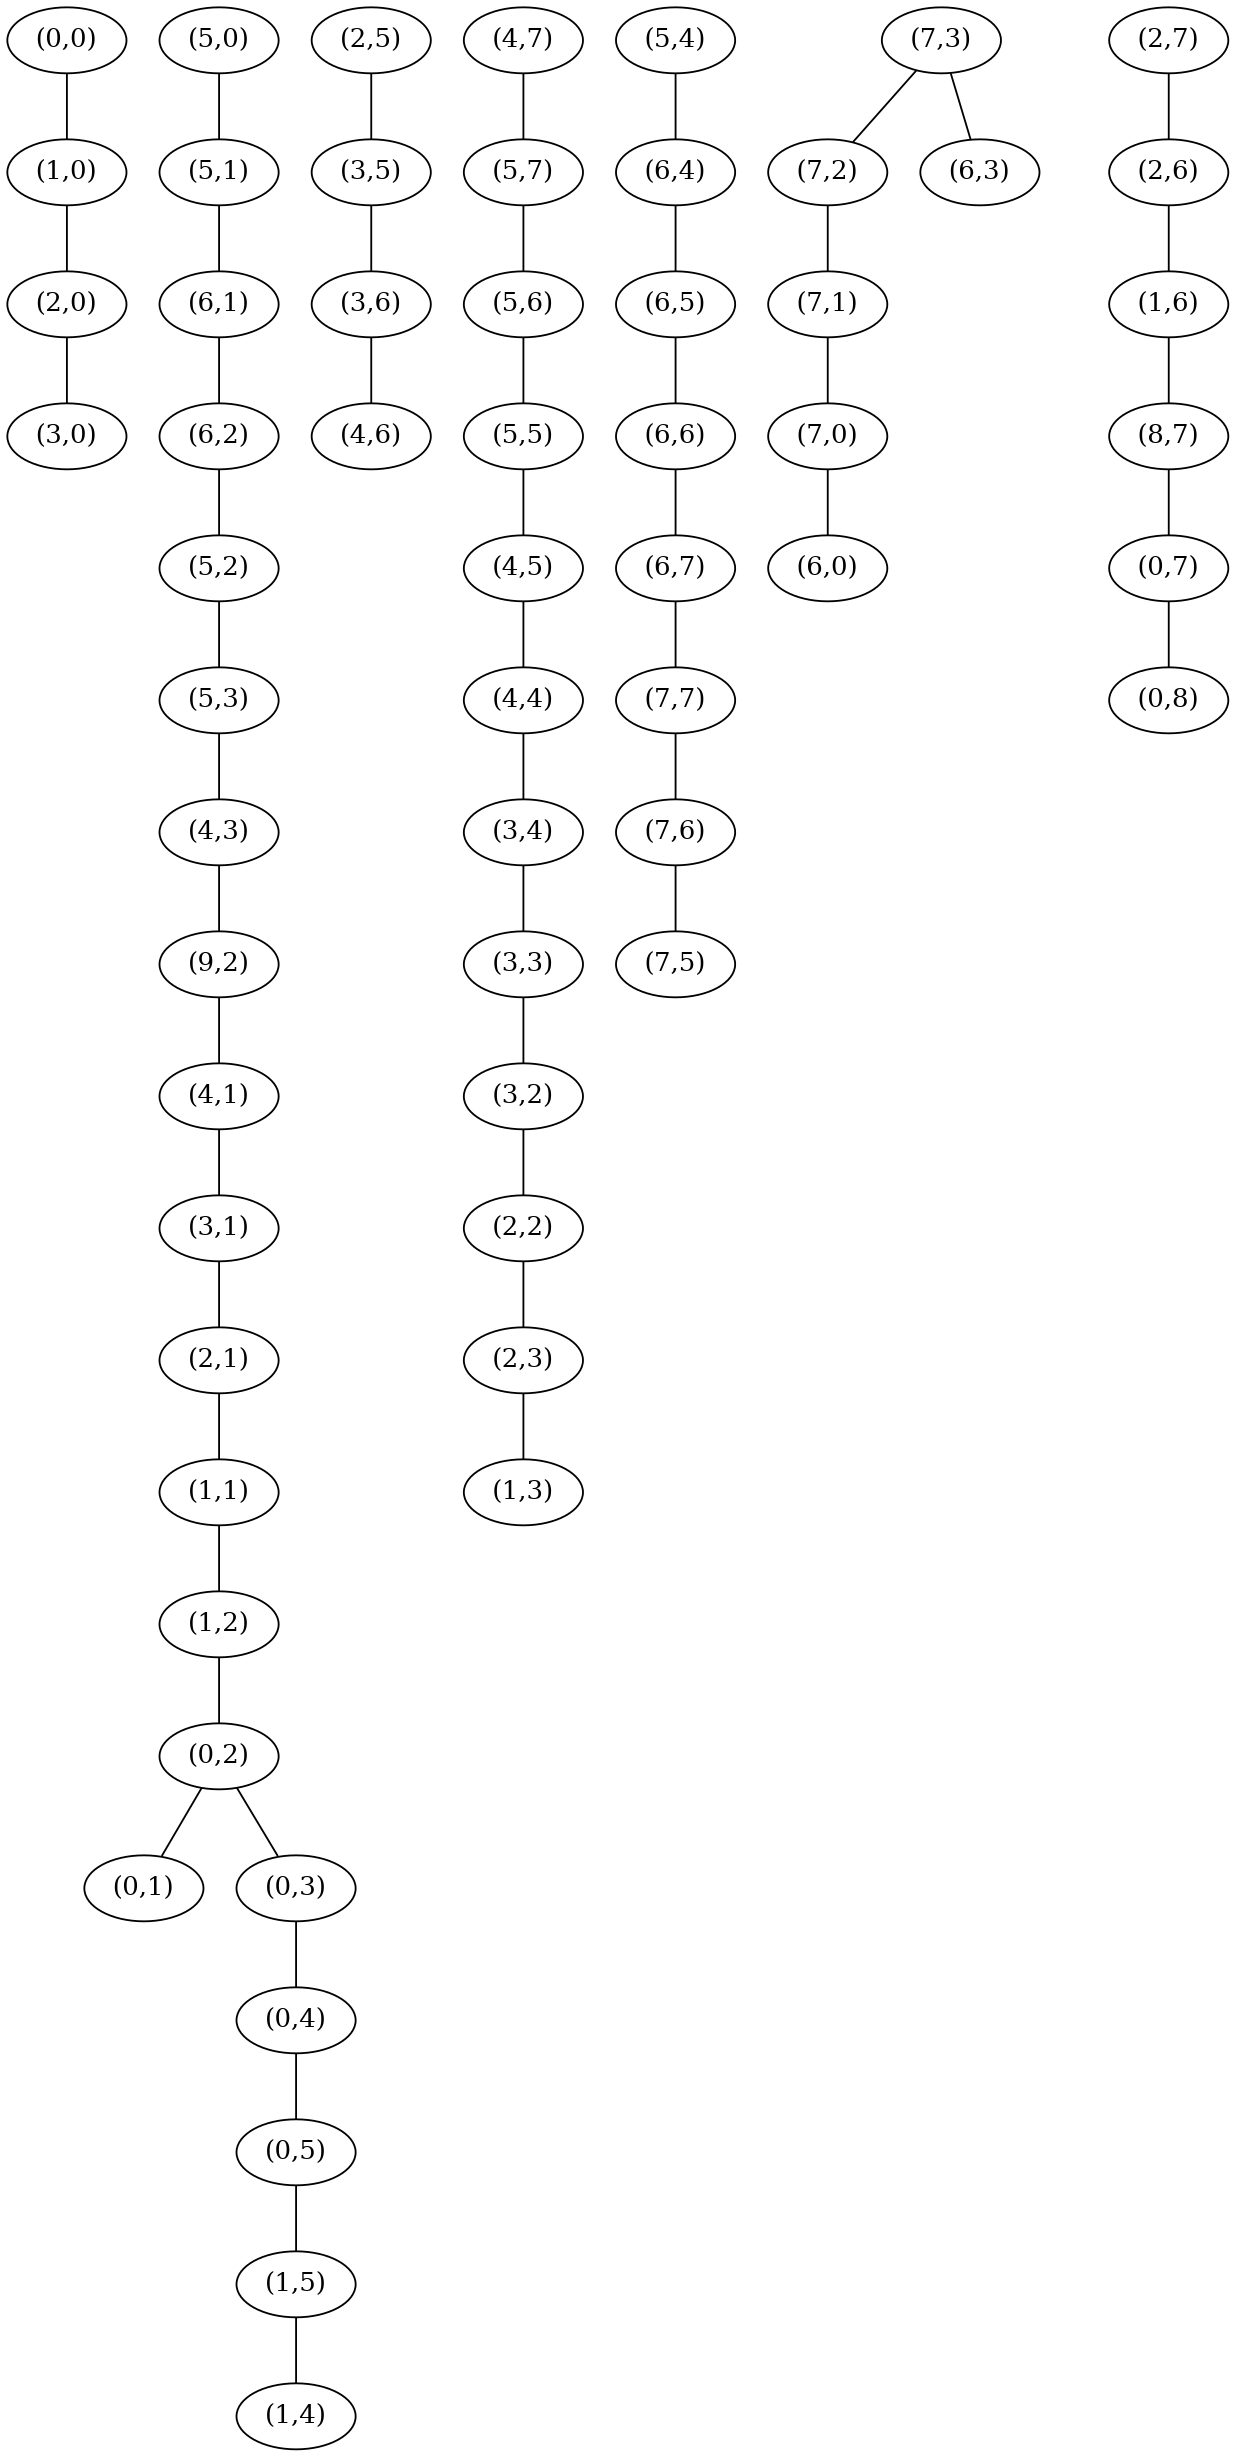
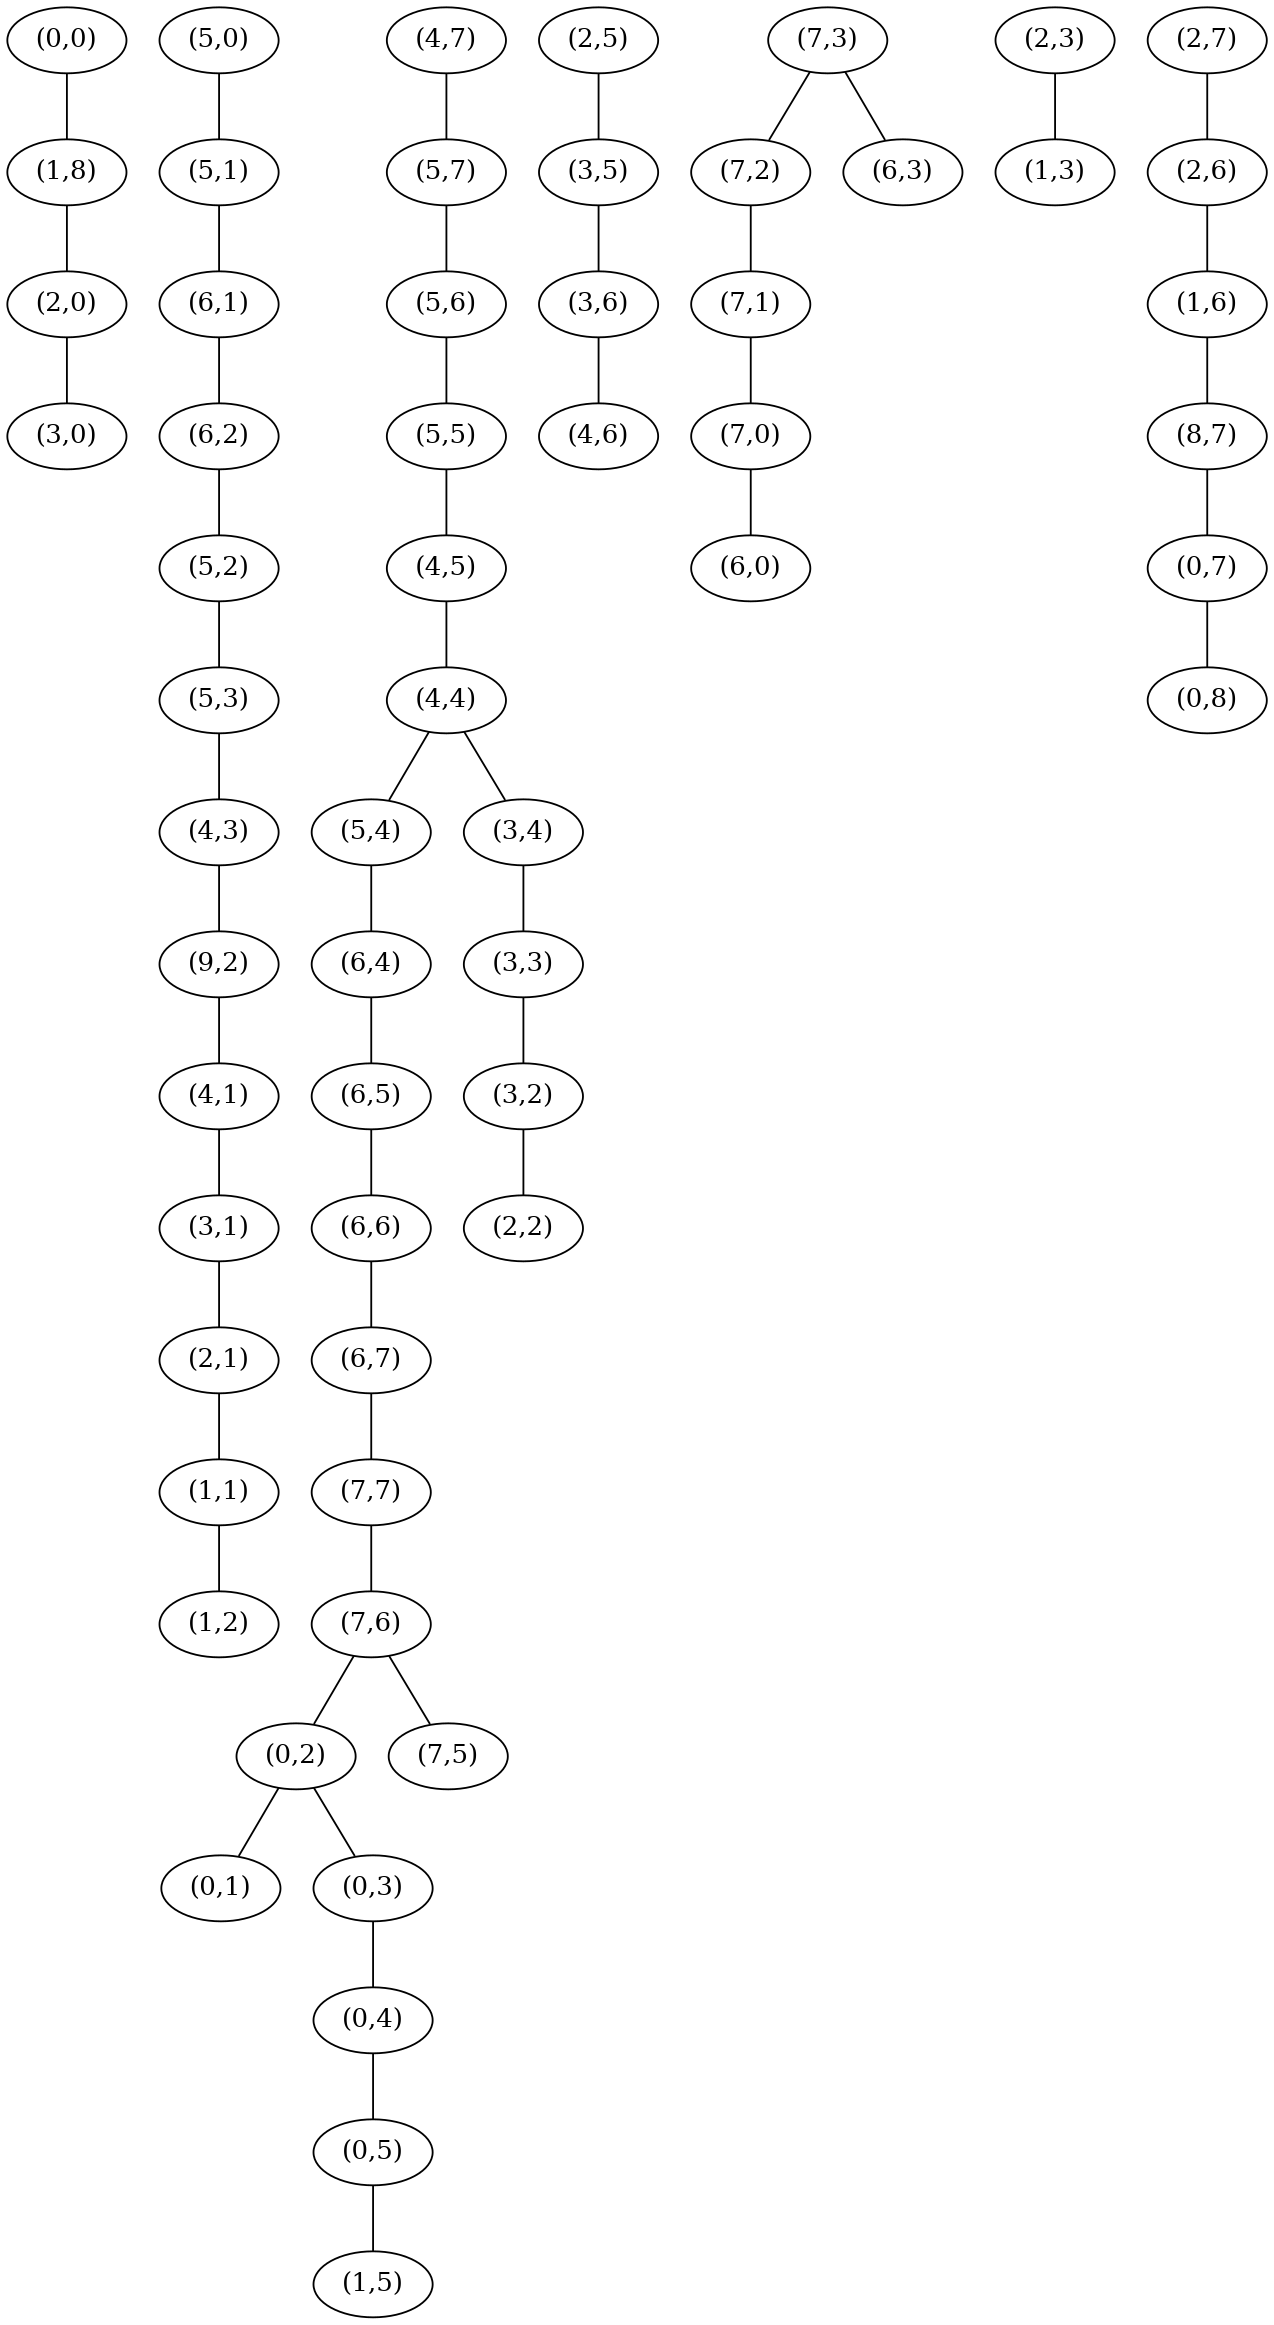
node "(1,0)": label "(1,0)" -> "(1,8)"
edge "(4,4)" -- "(5,4)": added
edge "(2,2)" -- "(2,3)": removed
edge "(1,2)" -- "(0,2)": now "(7,6)" -- "(0,2)"
node "(1,4)": removed
